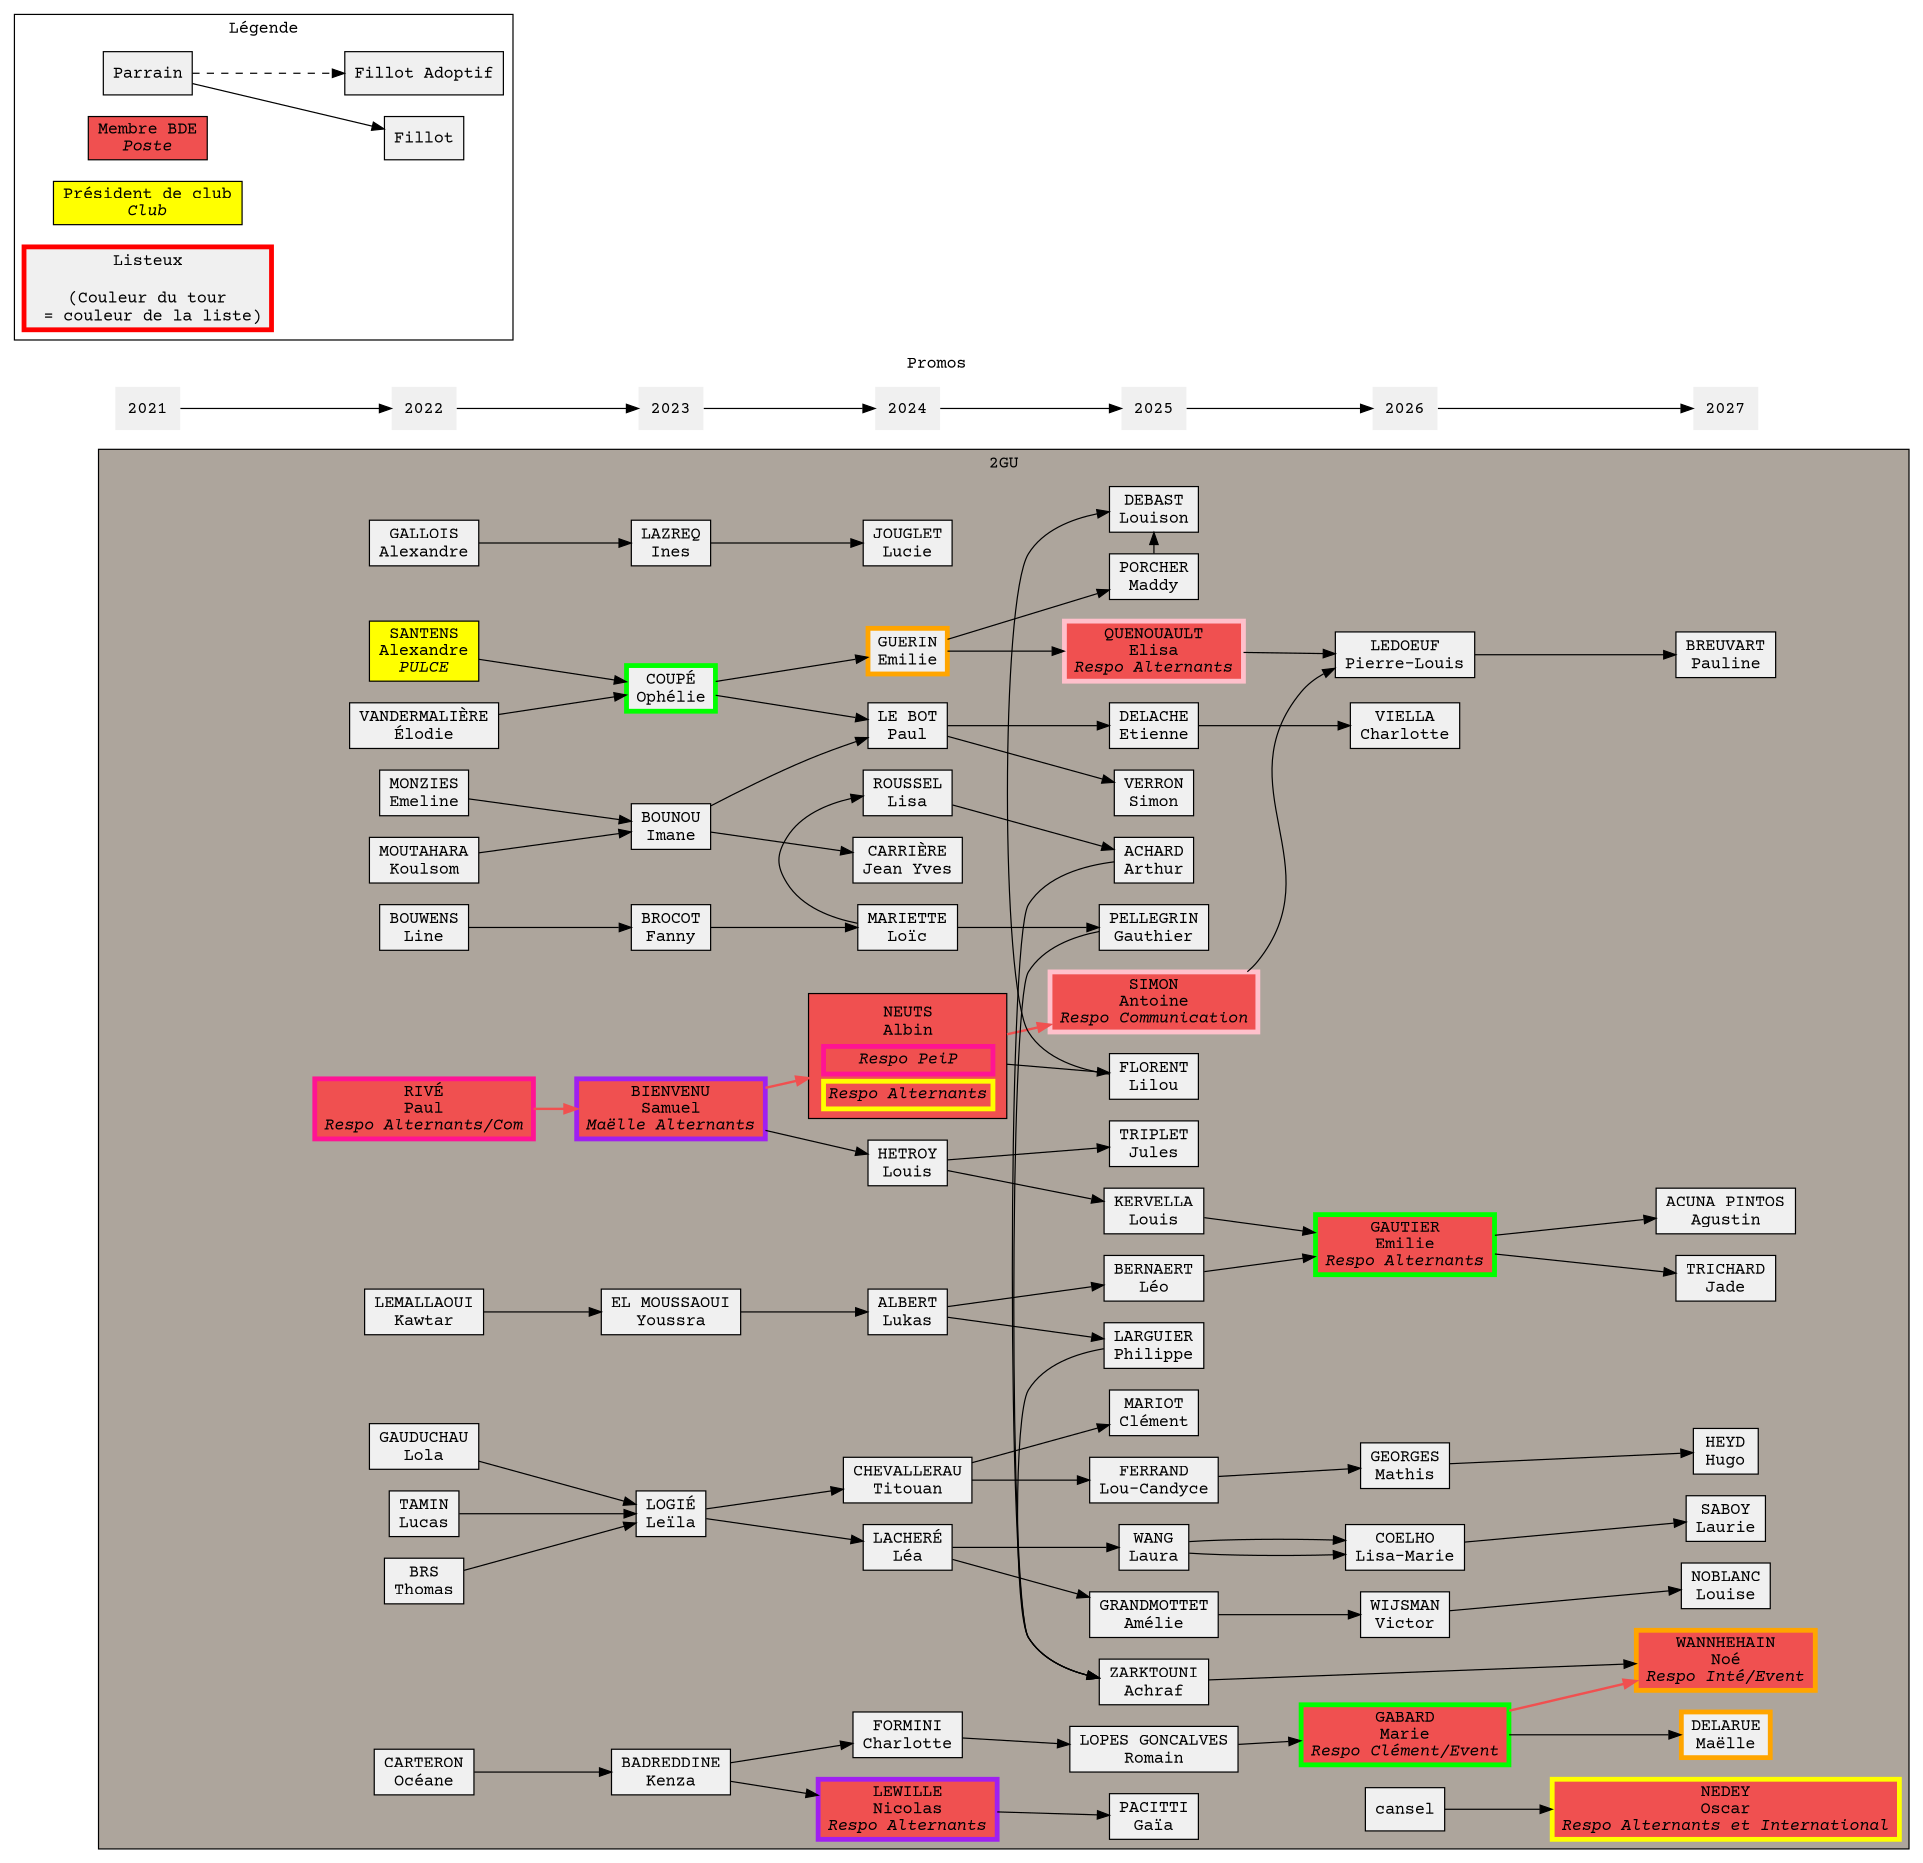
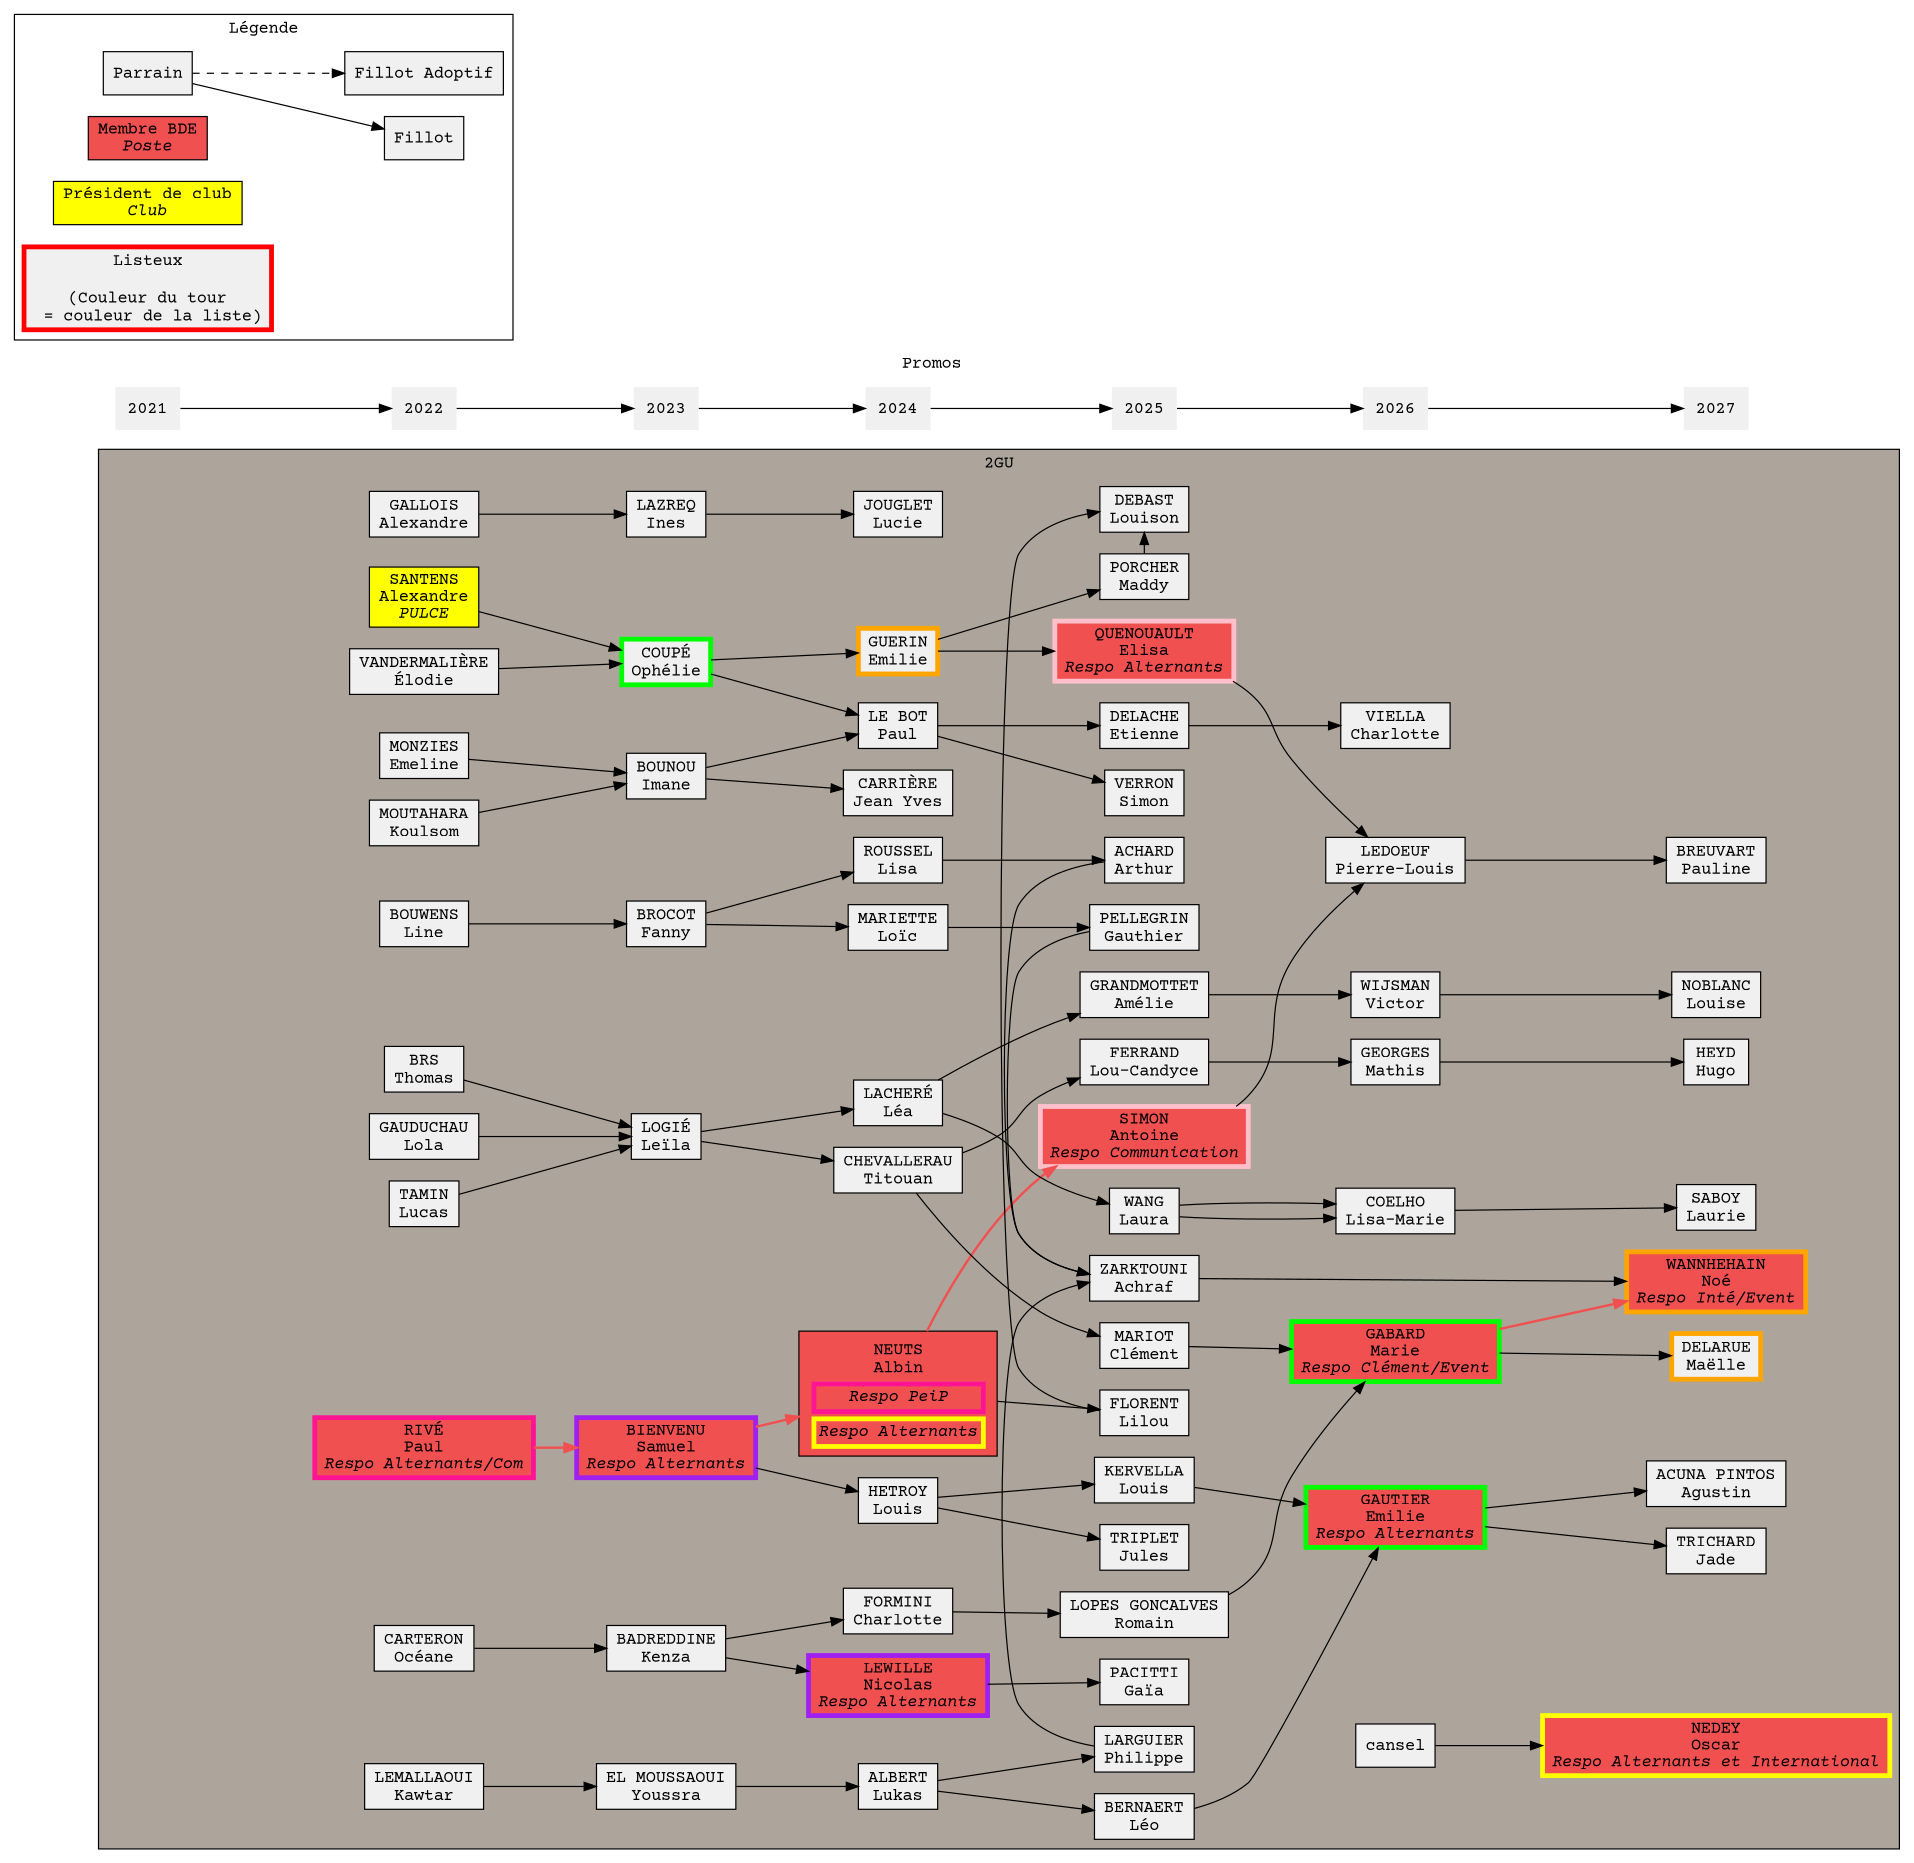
edge "MARIETTE Loïc" -> "ROUSSEL Lisa": now "BROCOT Fanny" -> "ROUSSEL Lisa"
node "BIENVENU": text "Maëlle Alternants" -> "Respo Alternants"
edge "MARIOT Clément" -> "GABARD": added
